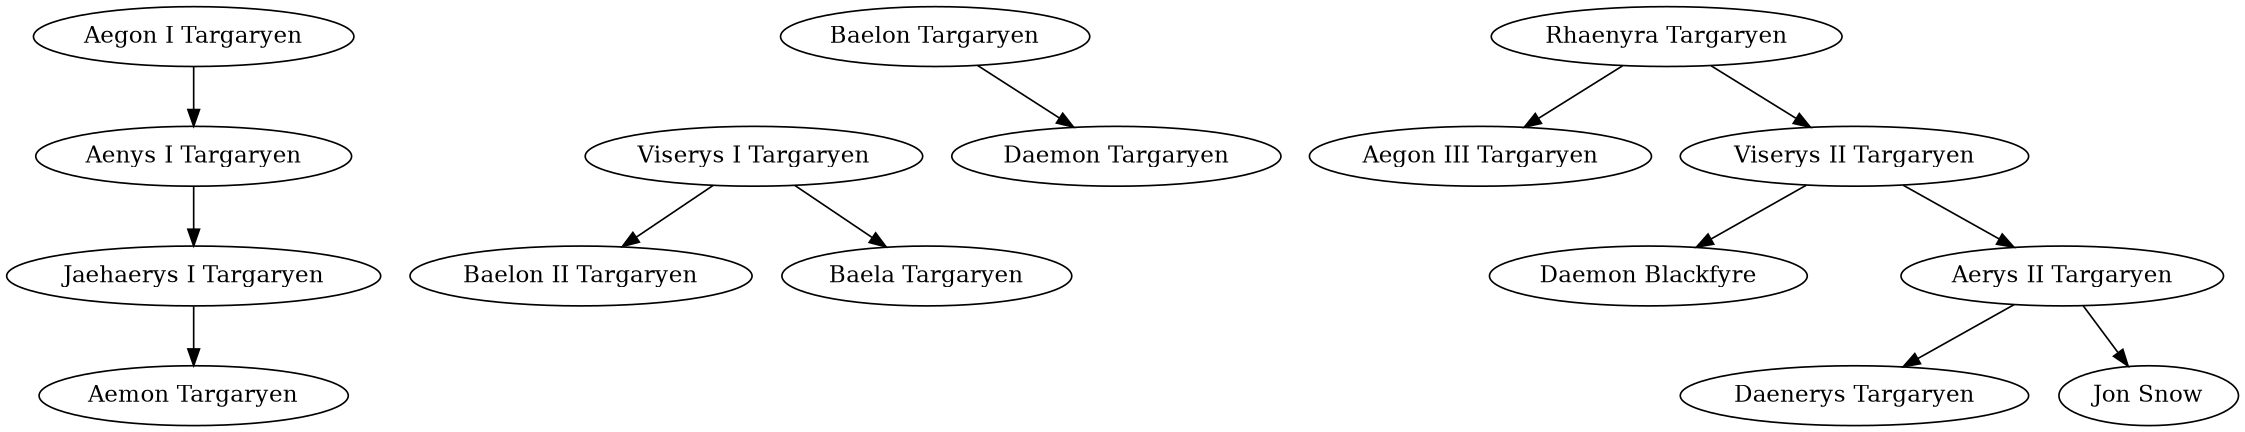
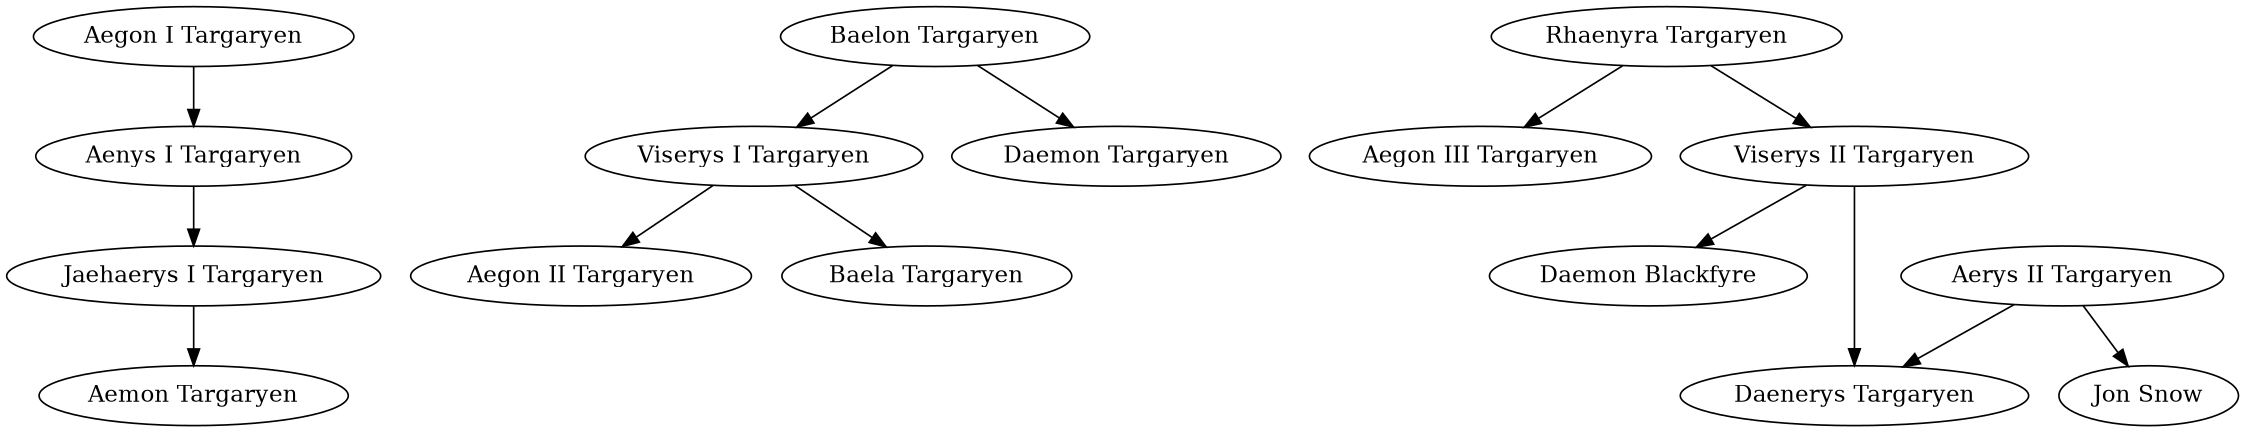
edge "Baelon Targaryen" -> "Viserys I Targaryen": added
edge "Viserys II Targaryen" -> "Aerys II Targaryen": now "Viserys II Targaryen" -> "Daenerys Targaryen"
node "Baelon II Targaryen": label "Baelon II Targaryen" -> "Aegon II Targaryen"
